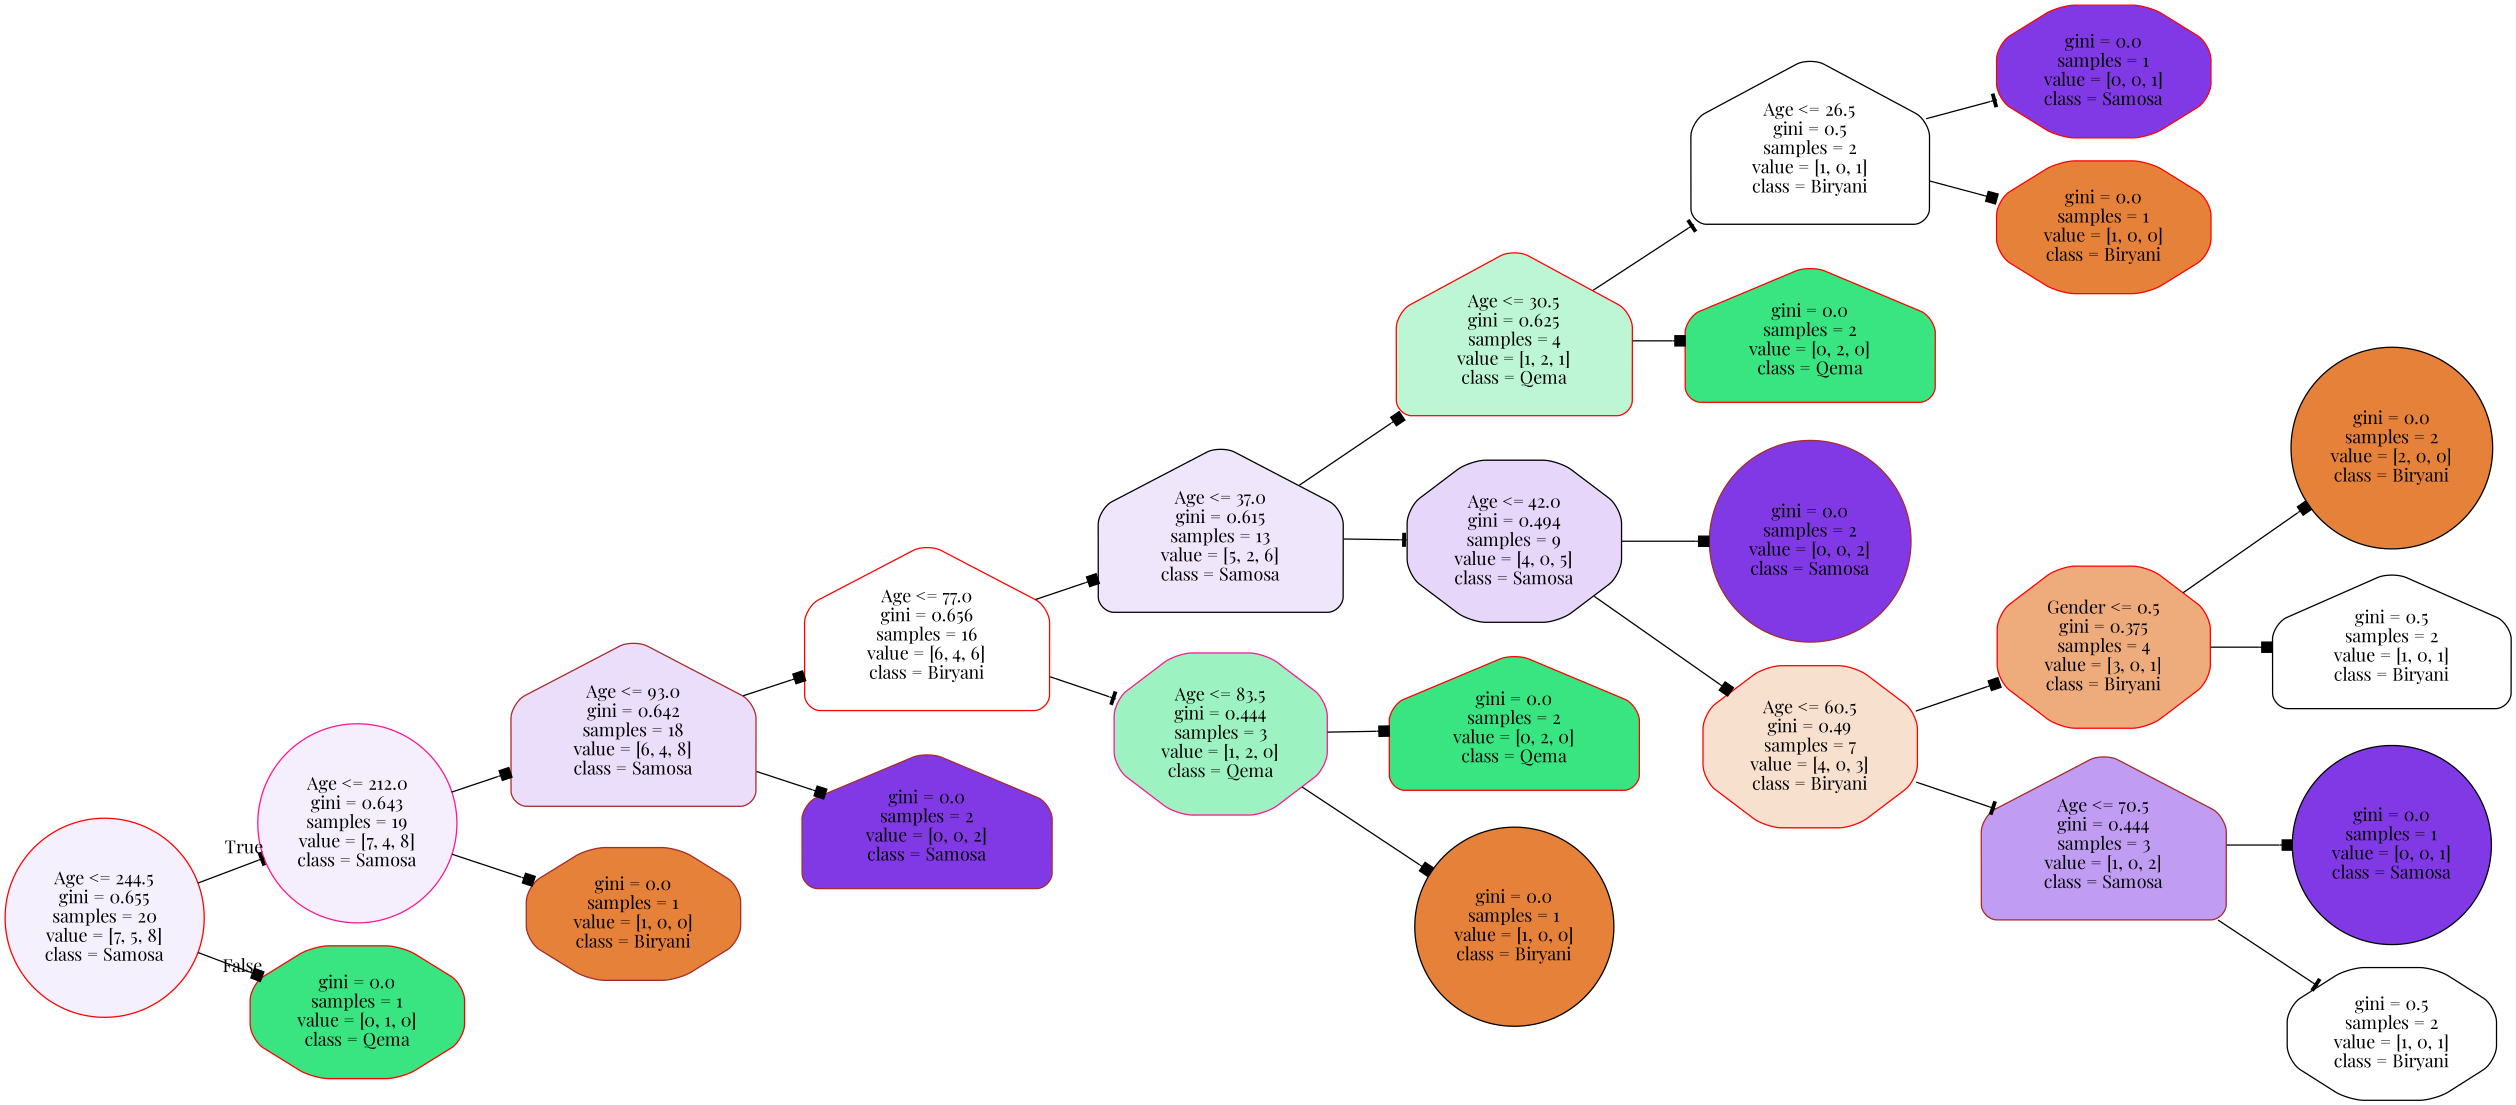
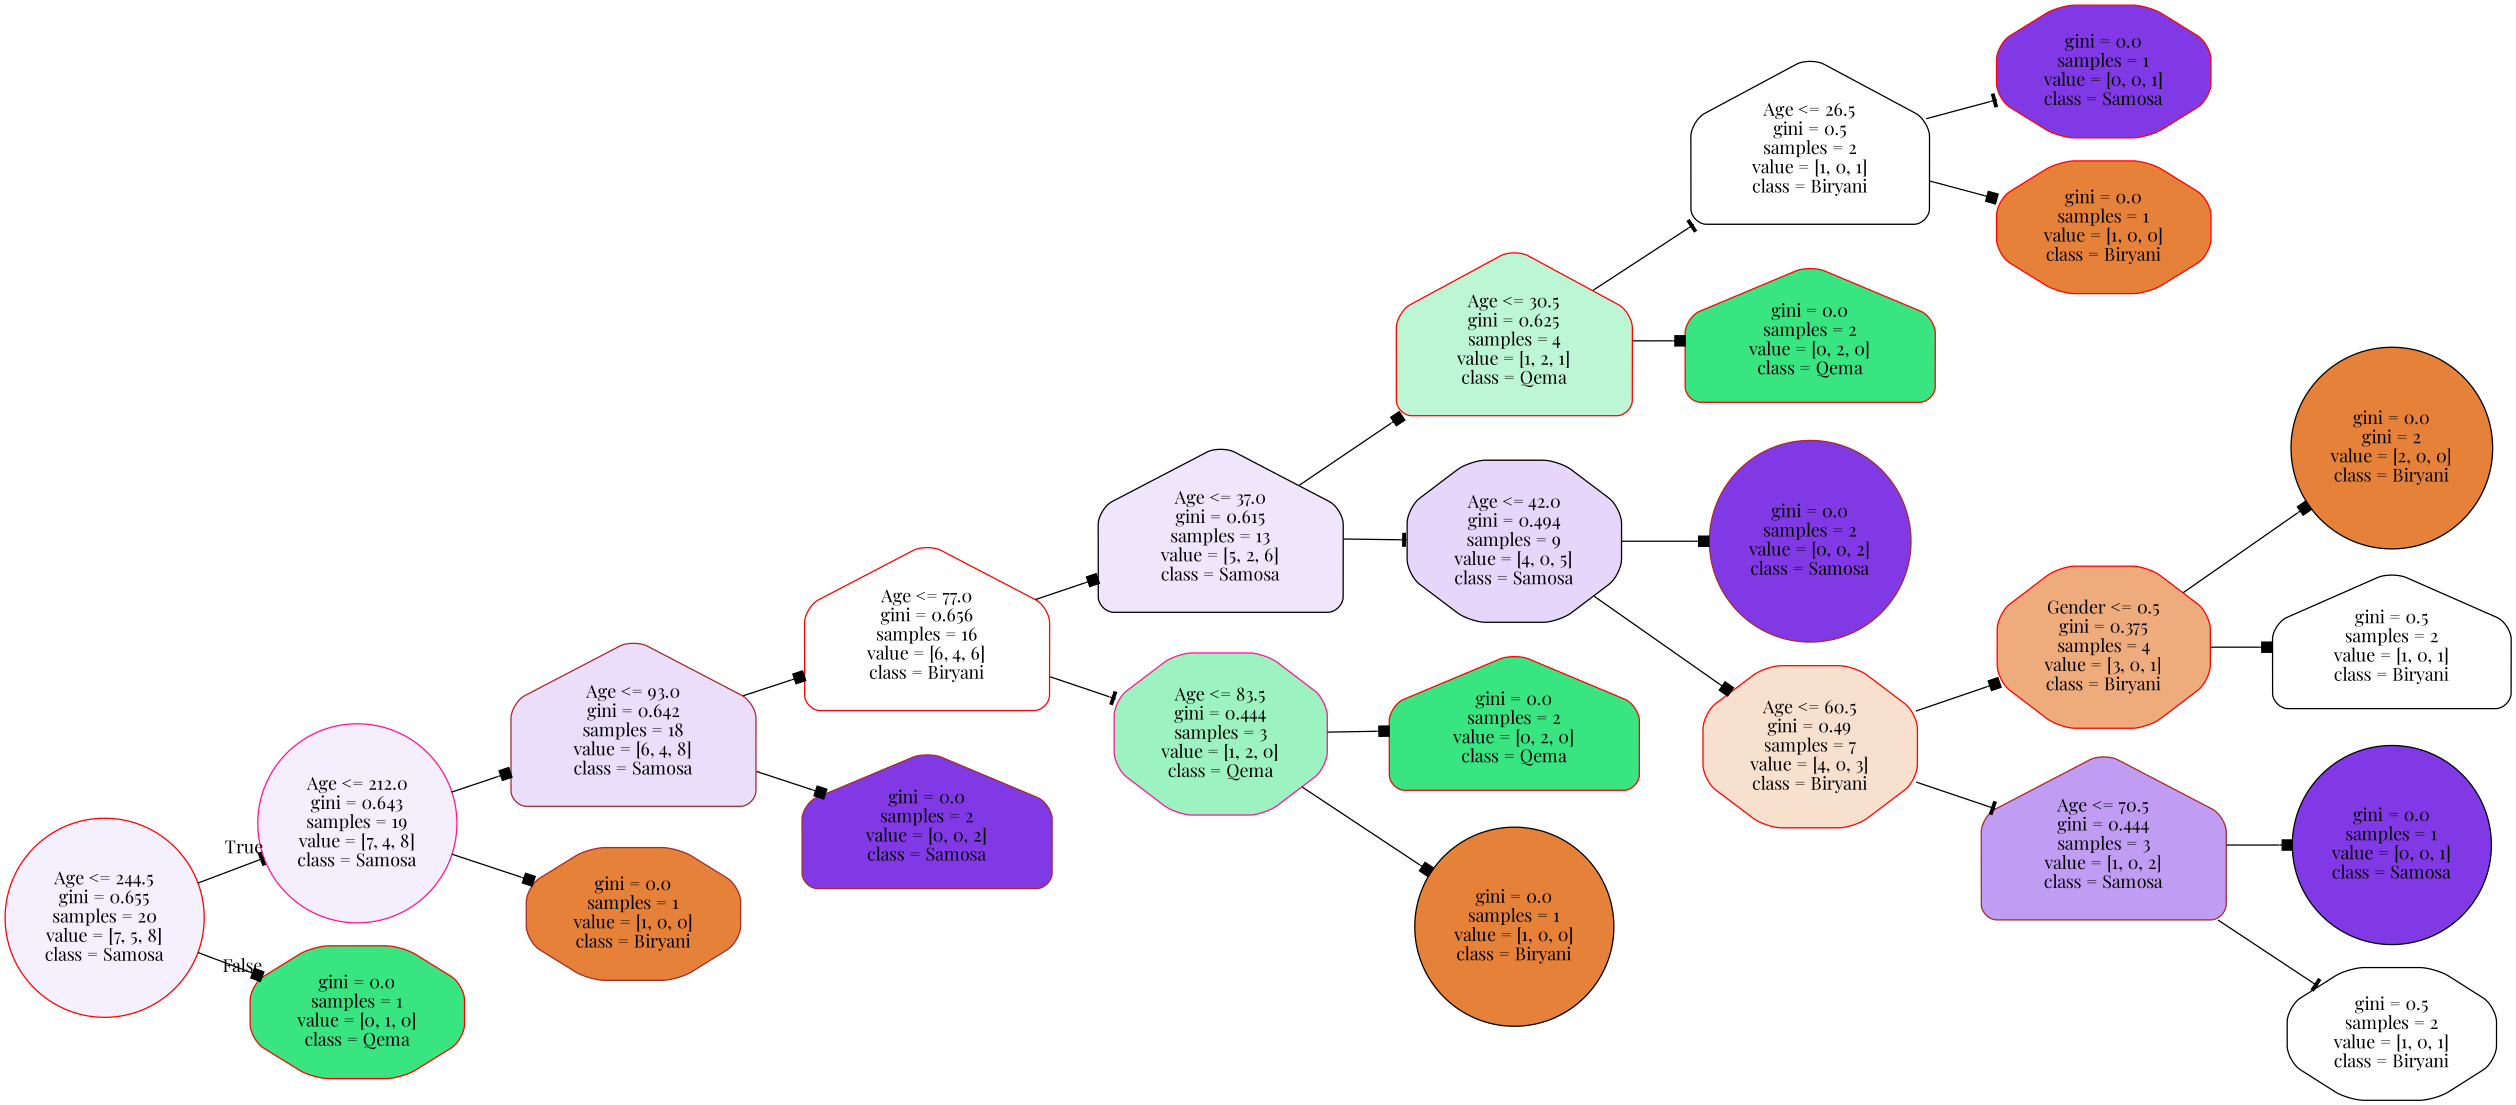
node "gini = 0.0 samples = 2 value = [2, 0, 0] class = Biryani": label "gini = 0.0 samples = 2 value = [2, 0, 0] class = Biryani" -> "gini = 0.0 gini = 2 value = [2, 0, 0] class = Biryani"
